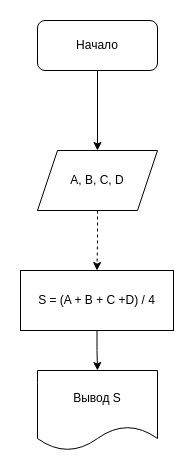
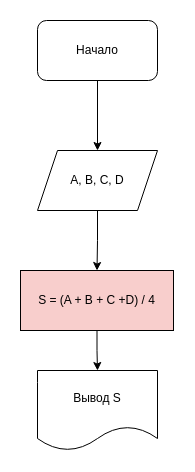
node "Начало": size 120x50 -> 120x60
edge "A, B, C, D" -> "S = (A + B + С +D) / 4": style dashed -> solid
node "S = (A + B + С +D) / 4": fillcolor #ffffff -> #f8cecc
